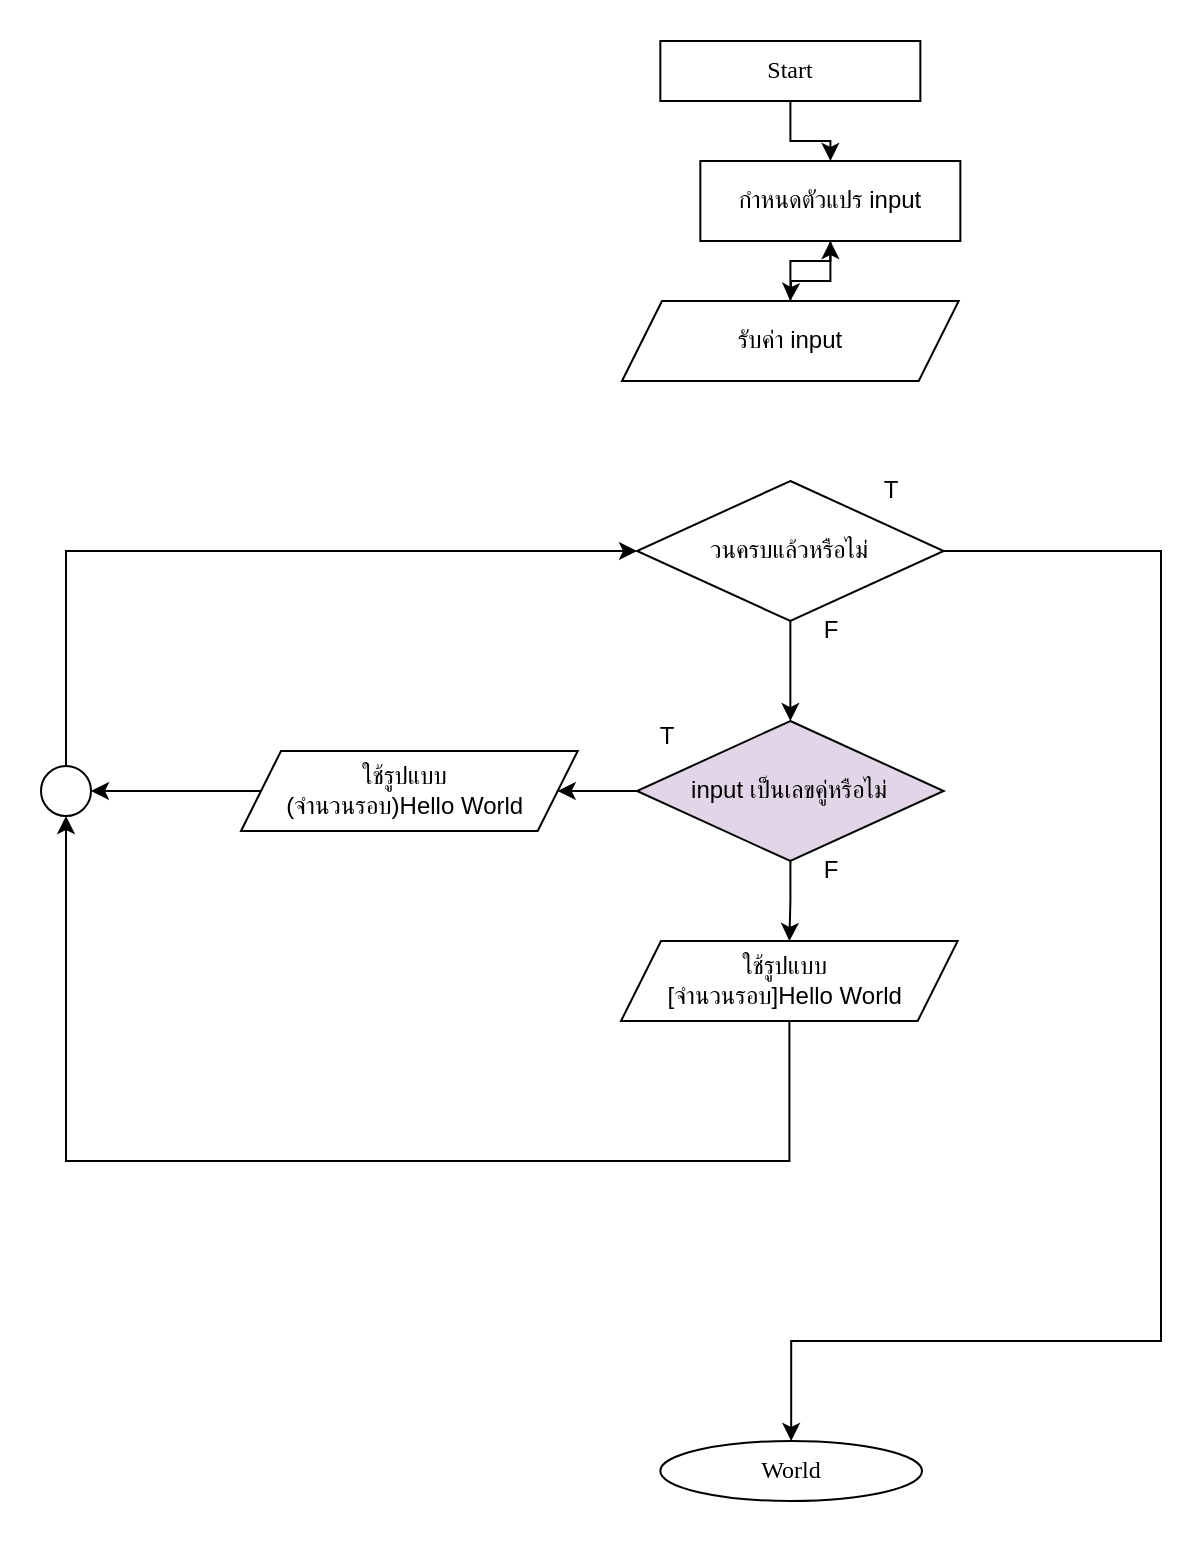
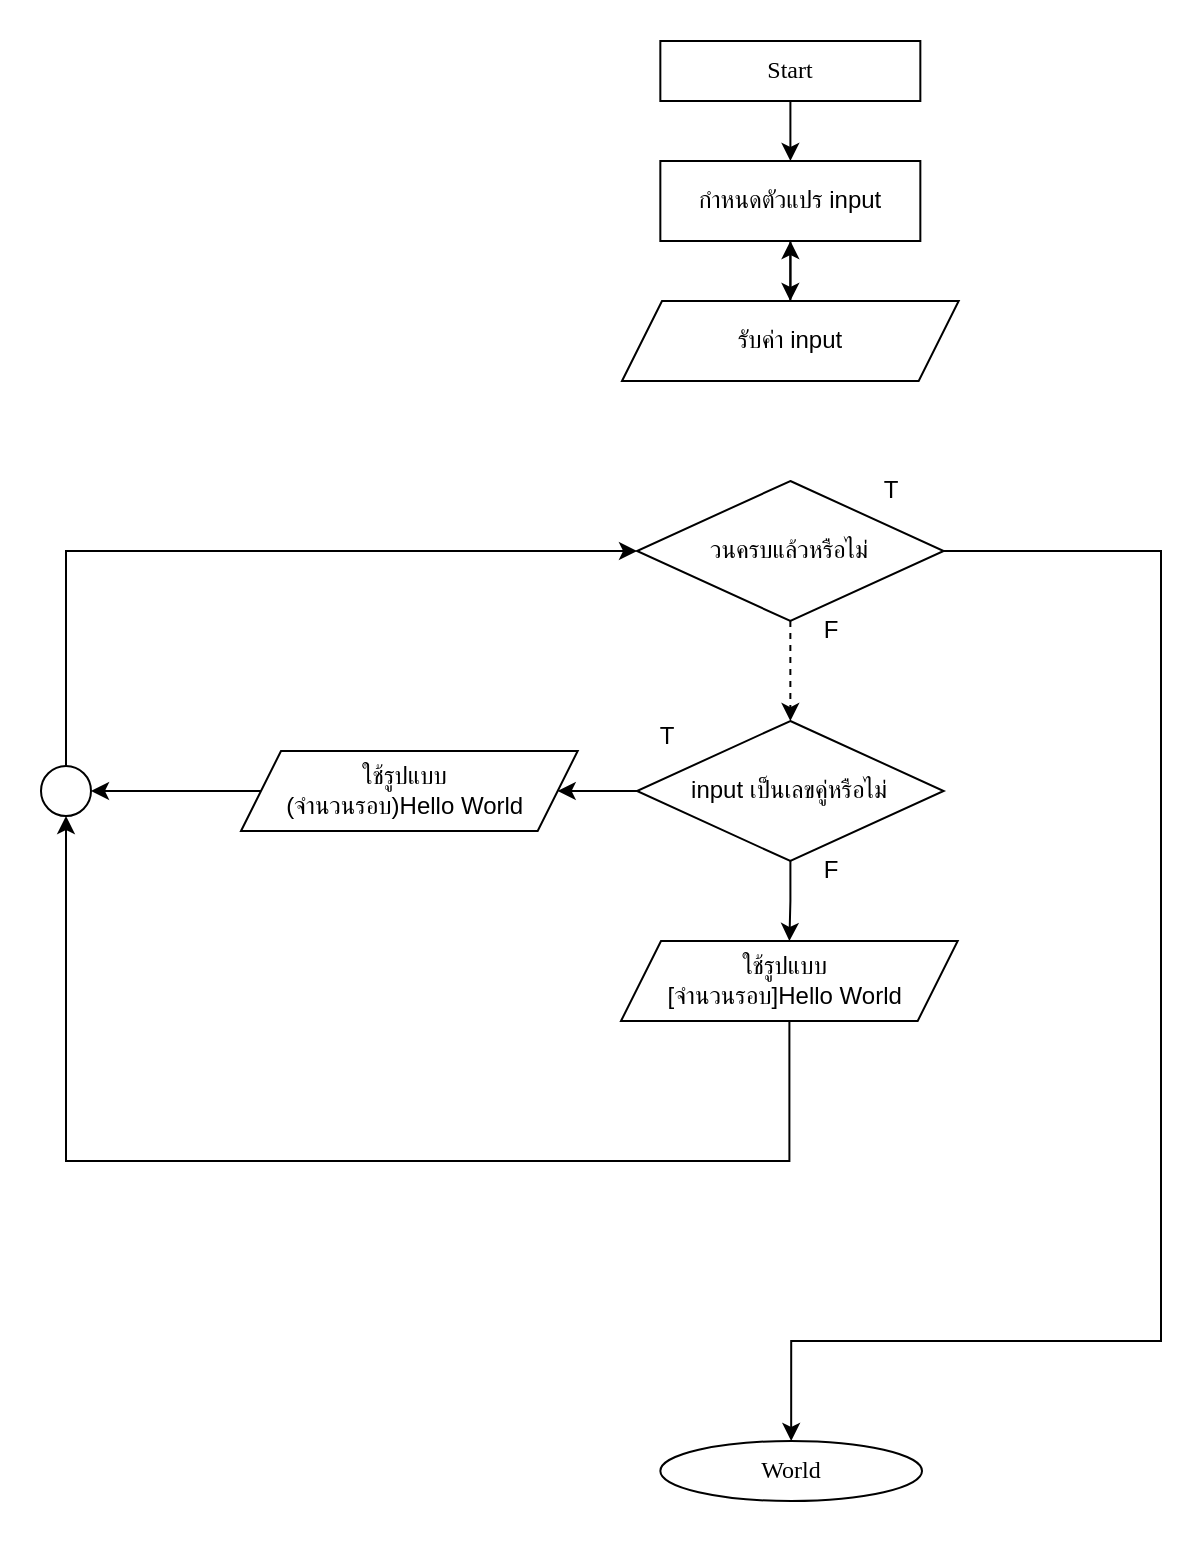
node "กำหนดตัวแปร input": moved (830, 201) -> (790, 201)
edge "วนครบแล้วหรือไม่" -> "input เป็นเลขคู่หรือไม่": style solid -> dashed
node "input เป็นเลขคู่หรือไม่": fillcolor #e1d5e7 -> #ffffff
